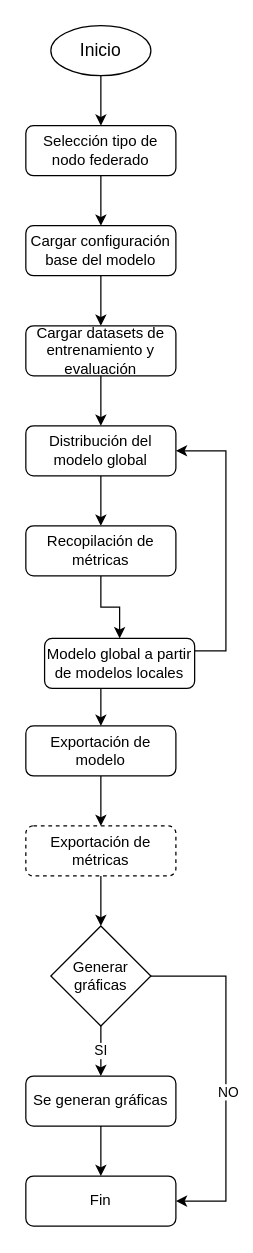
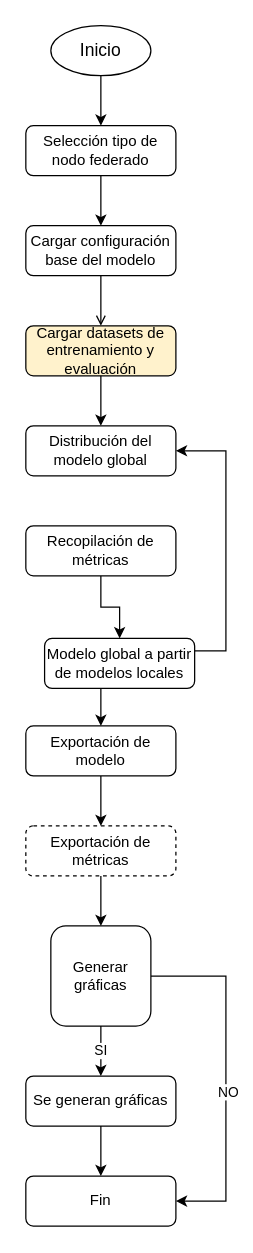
edge "Cargar configuración base del modelo" -> "Cargar datasets de entrenamiento y evaluación": arrowhead classic -> open
node "Cargar datasets de entrenamiento y evaluación": fillcolor #ffffff -> #fff2cc
edge "Distribución del modelo global" -> "Recopilación de métricas": removed
node "Generar gráficas": shape diamond -> rounded rectangle
